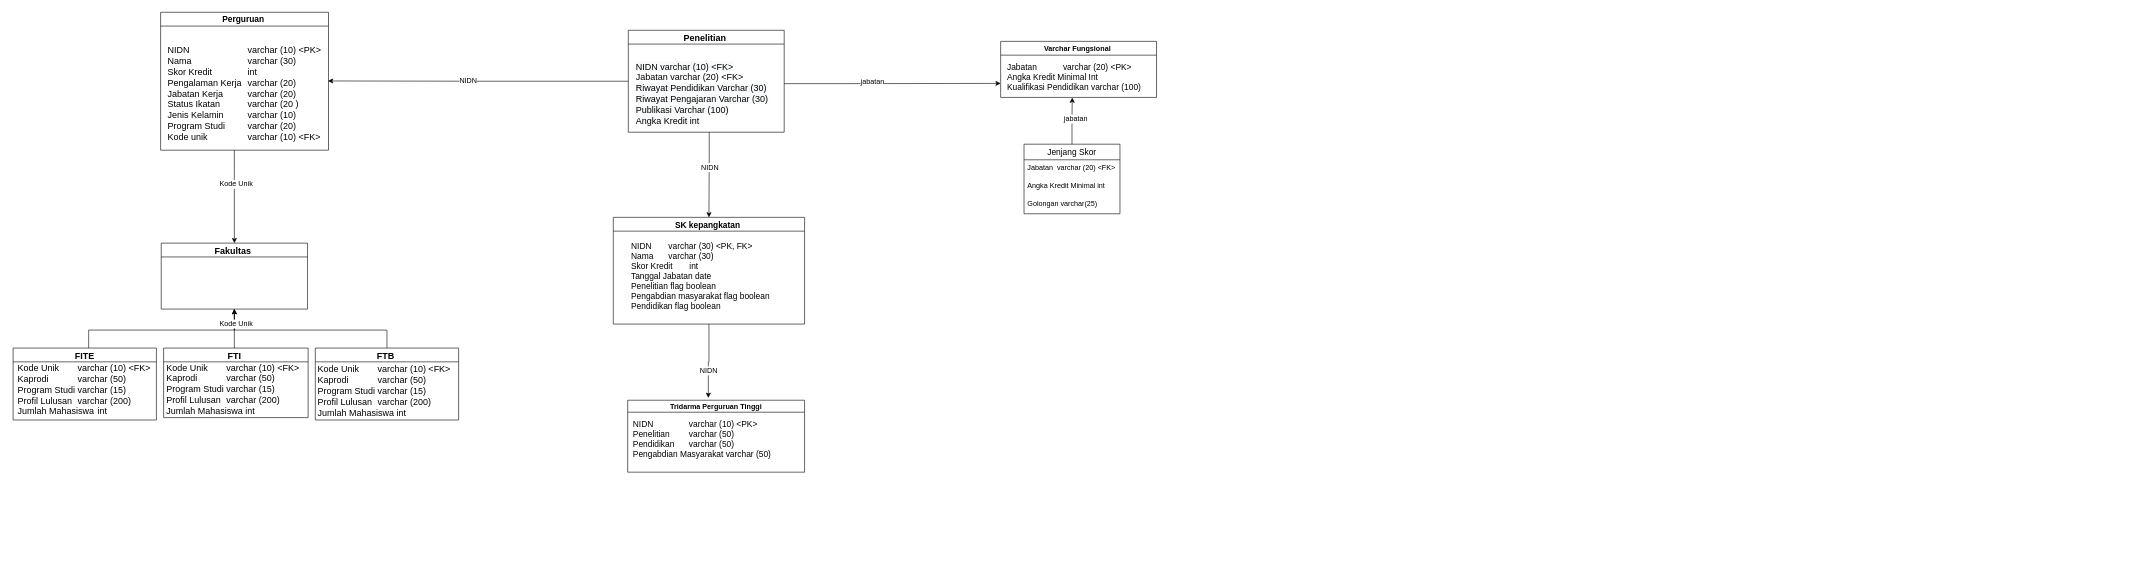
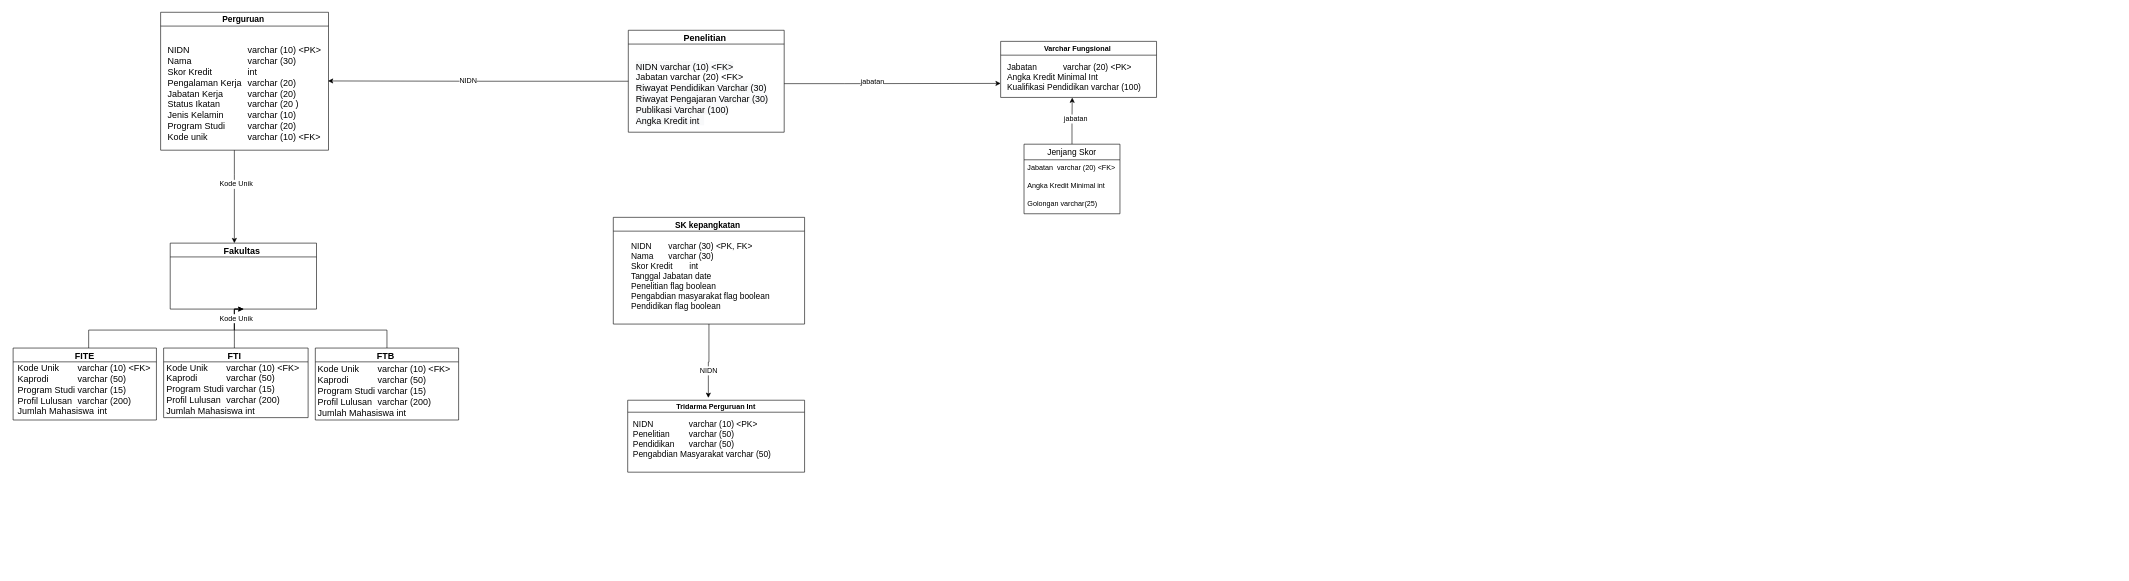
edge "Penelitian" -> "SK kepangkatan": removed, label "NIDN"
node "Fakultas": moved (234, 276) -> (243, 276)
node "Tridarma Perguruan Tinggi": label "Tridarma Perguruan Tinggi" -> "Tridarma Perguruan Int"
